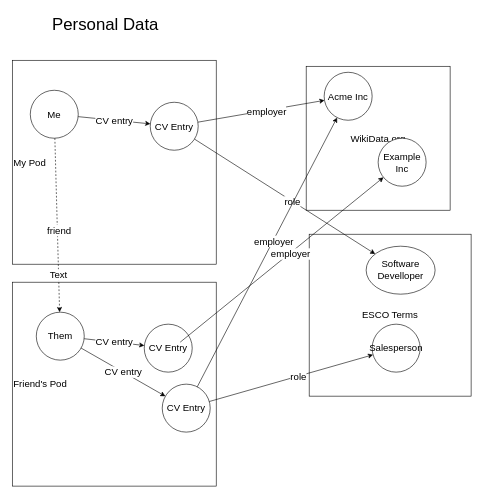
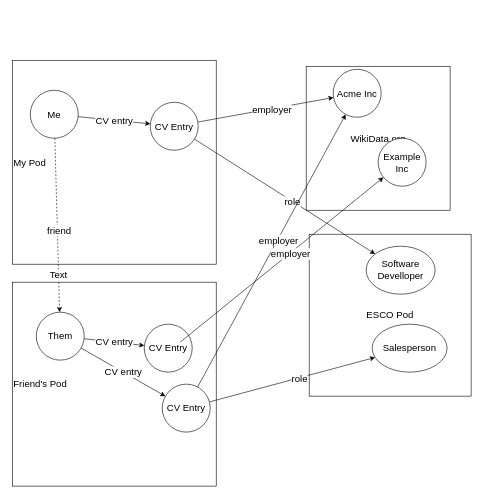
node "Personal Data": removed
node "Acme Inc": moved (348, 96) -> (357, 93)
node "ESCO Terms": label "ESCO Terms" -> "ESCO Pod"
node "Salesperson": size 48x48 -> 75x48
